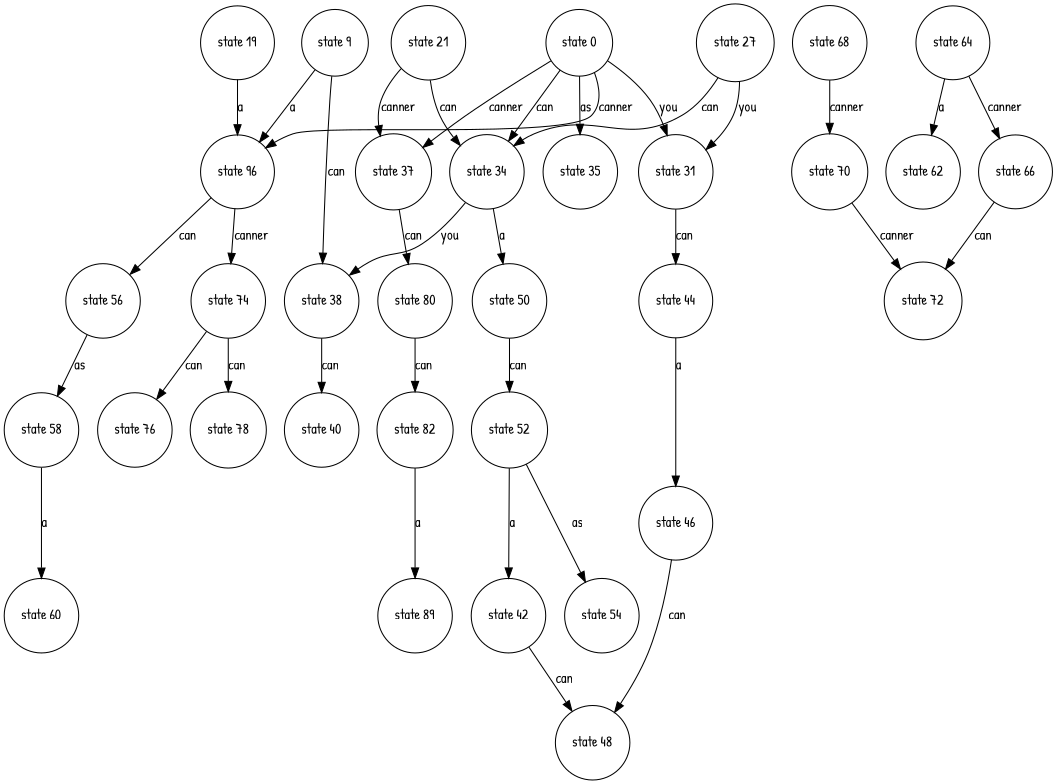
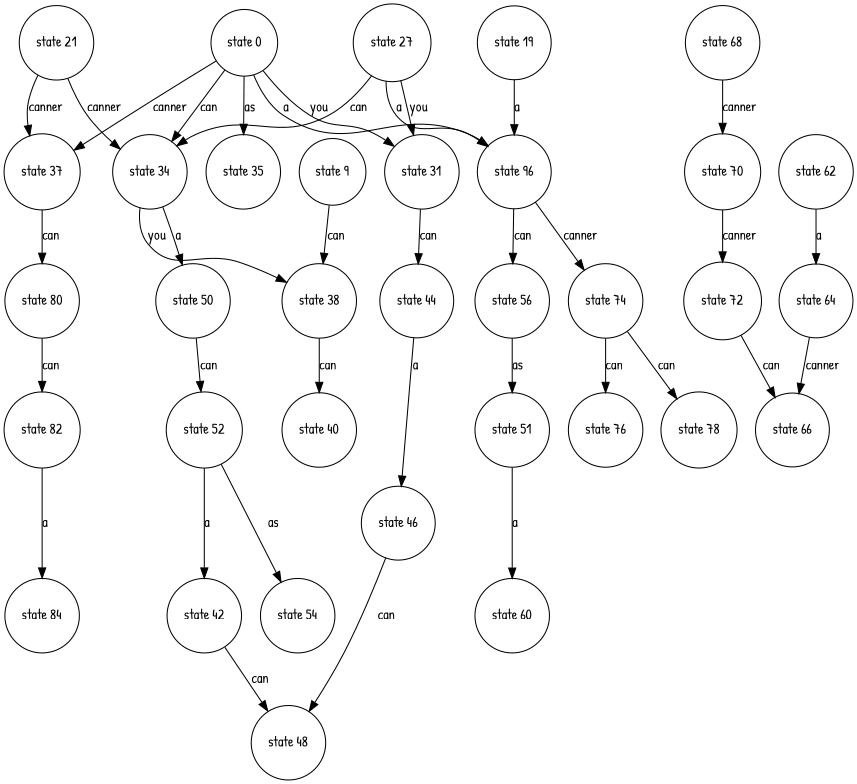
edge "state 9" -> "state 96": now "state 27" -> "state 96"
edge "state 64" -> "state 62": reversed
edge "state 21" -> "state 34": label "can" -> "canner"
edge "state 0" -> "state 96": label "canner" -> "a"
edge "state 66" -> "state 72": reversed
node "state 58": label "state 58" -> "state 51"
node "state 89": label "state 89" -> "state 84"
